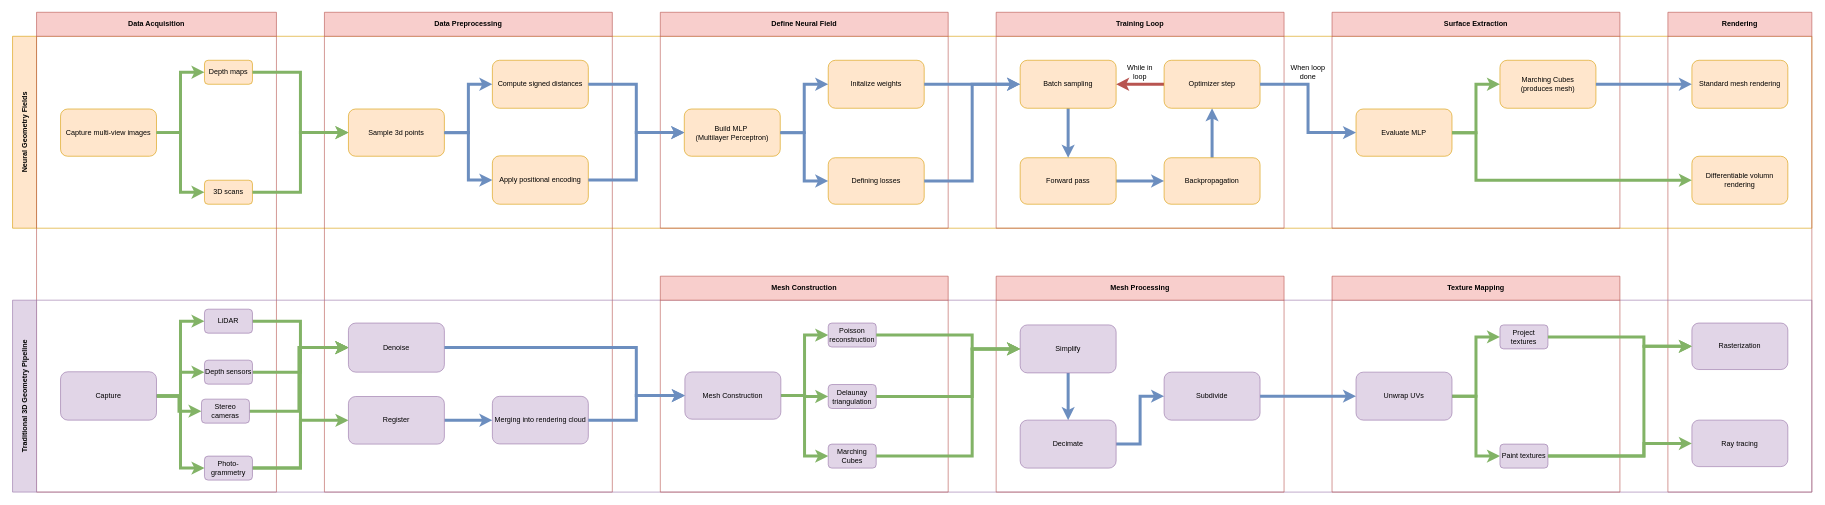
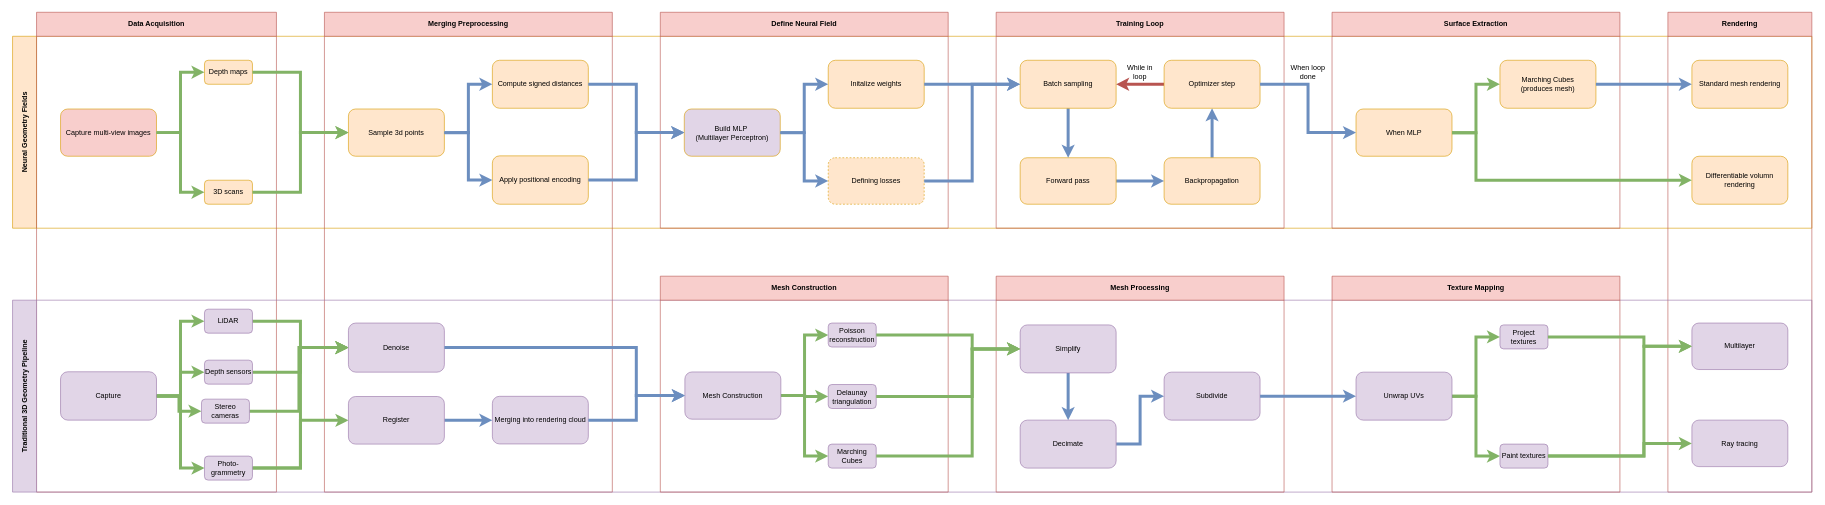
node "Data Preprocessing": label "Data Preprocessing" -> "Merging Preprocessing"
node "Capture multi-view images": fillcolor #ffe6cc -> #f8cecc
node "Build MLP (Multilayer Perceptron)": fillcolor #ffe6cc -> #e1d5e7
node "Evaluate MLP": label "Evaluate MLP" -> "When MLP"
node "Defining losses": style solid -> dashed
node "Rasterization": label "Rasterization" -> "Multilayer"
